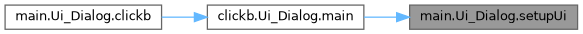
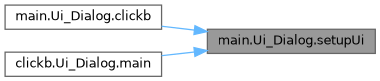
edge "main.Ui_Dialog.clickb" -> "clickb.Ui_Dialog.main": now "main.Ui_Dialog.clickb" -> "main.Ui_Dialog.setupUi"
